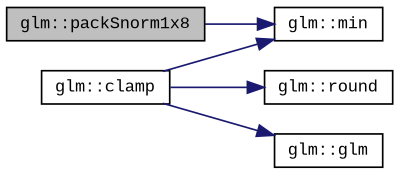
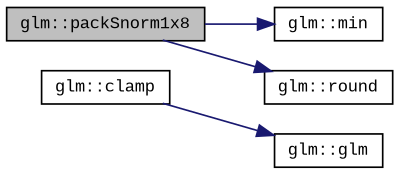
edge "glm::clamp" -> "glm::min": removed
edge "glm::clamp" -> "glm::round": now "glm::packSnorm1x8" -> "glm::round"
